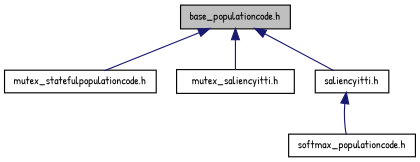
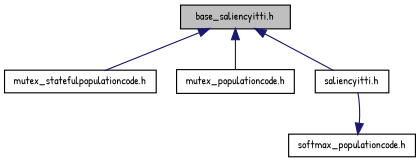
node "base_populationcode.h": label "base_populationcode.h" -> "base_saliencyitti.h"
node "mutex_saliencyitti.h": label "mutex_saliencyitti.h" -> "mutex_populationcode.h"
edge "softmax_populationcode.h" -> "saliencyitti.h": reversed
